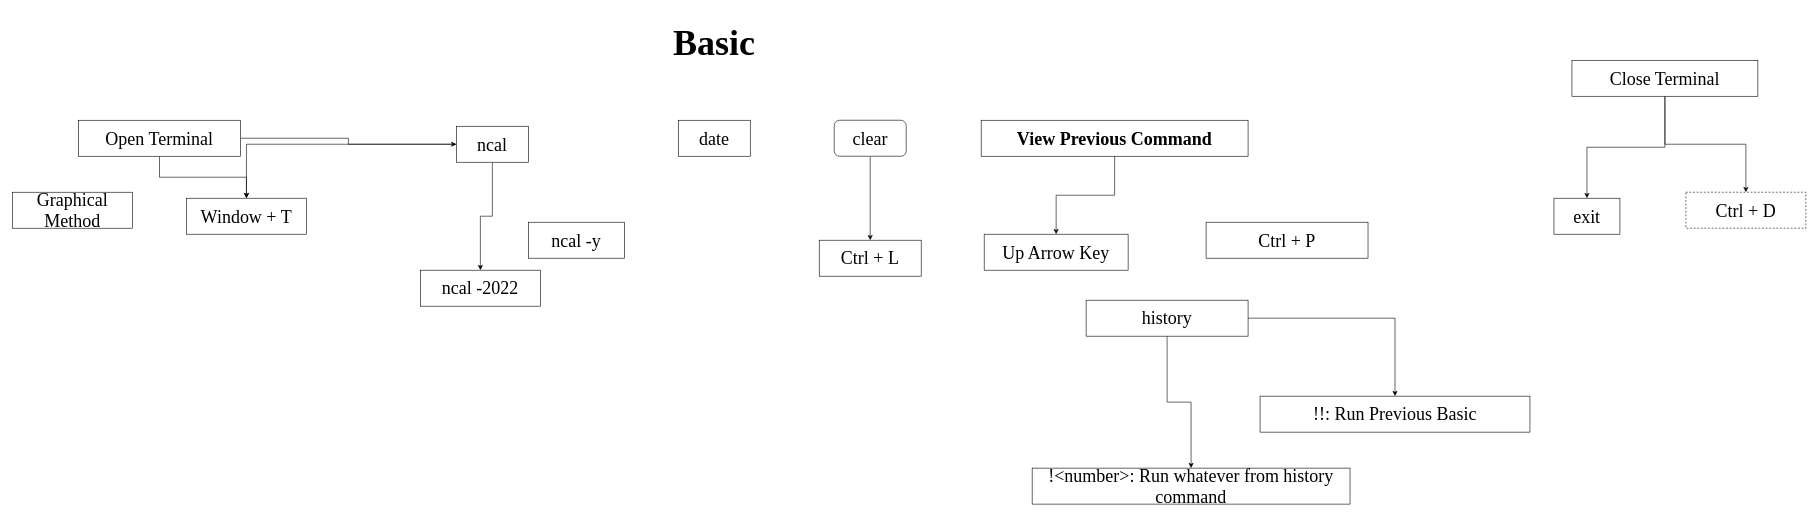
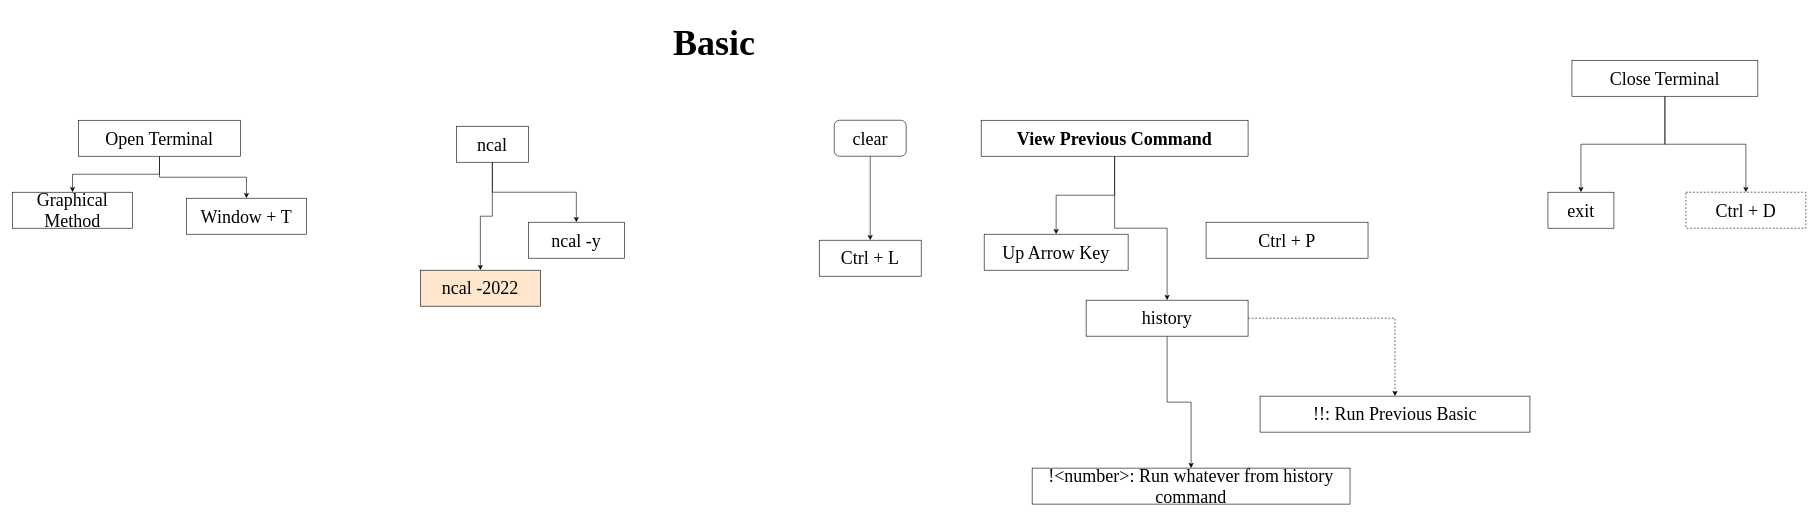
edge "Open Terminal" -> "ncal": now "Open Terminal" -> "Graphical Method"
node "date": removed
edge "ncal" -> "Window + T": now "ncal" -> "ncal -y"
edge "View Previous Command" -> "history": added
node "exit": moved (1587, 216) -> (1581, 210)
node "ncal -2022": fillcolor #ffffff -> #ffe6cc
edge "history" -> "!!: Run Previous Basic": style solid -> dashed
